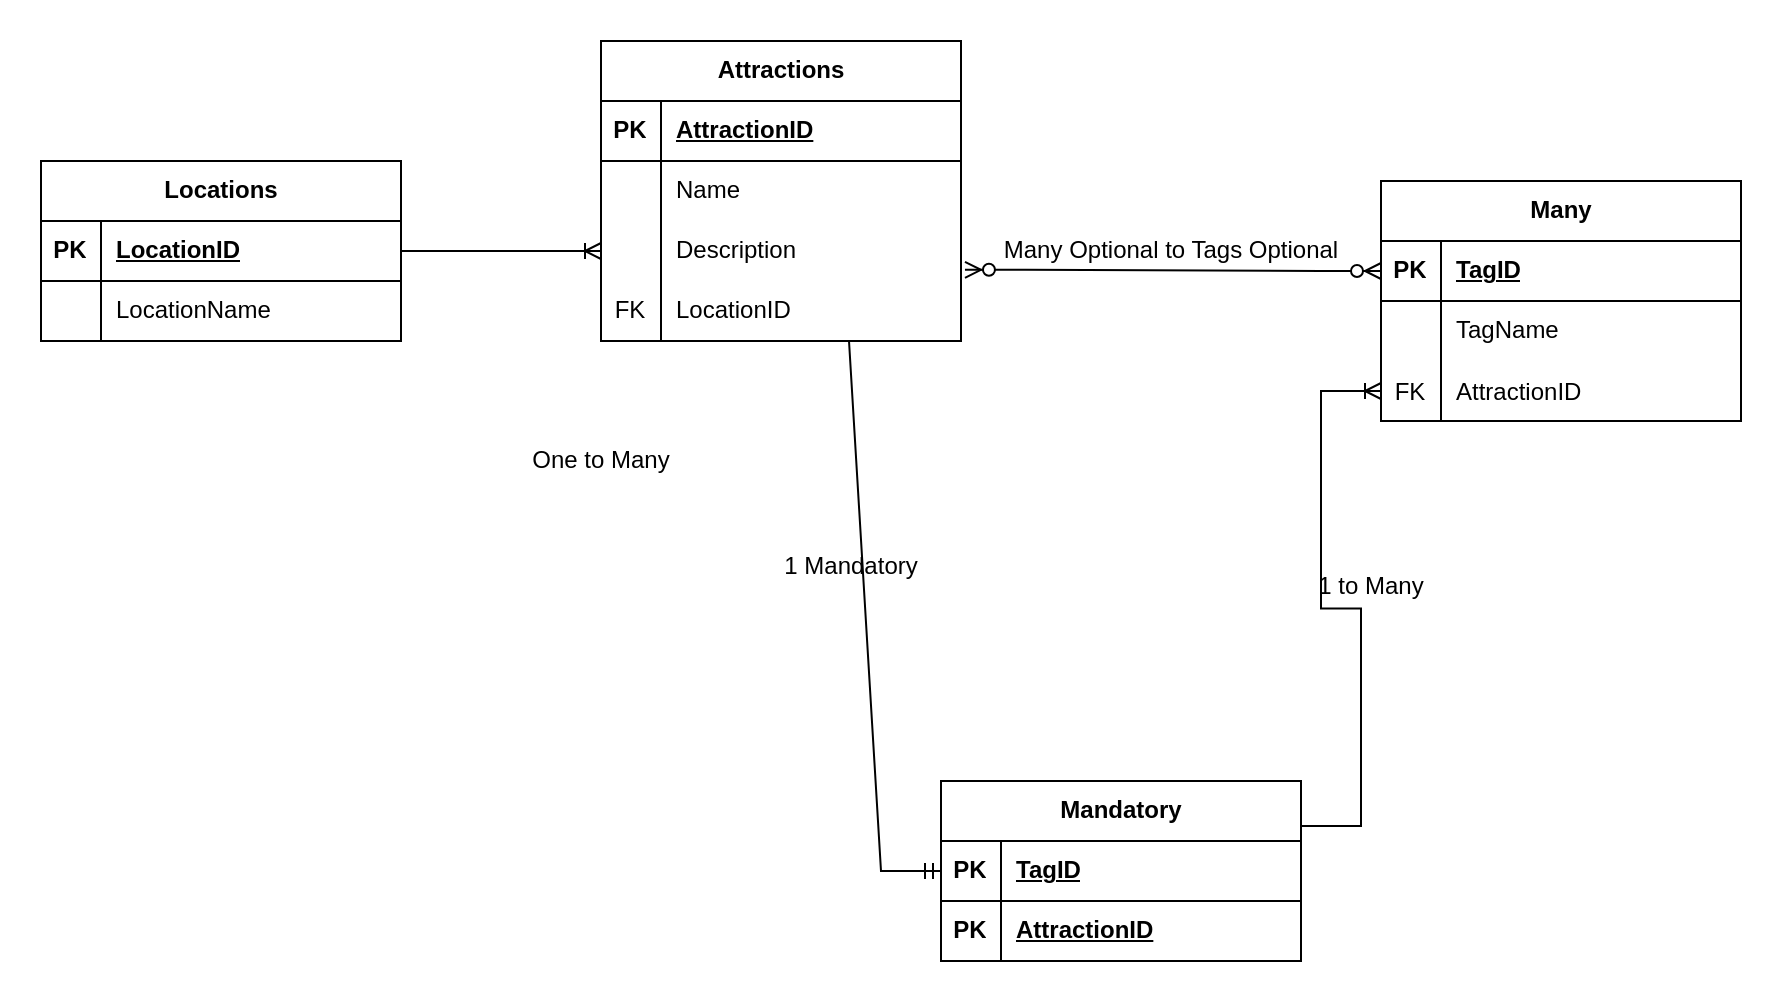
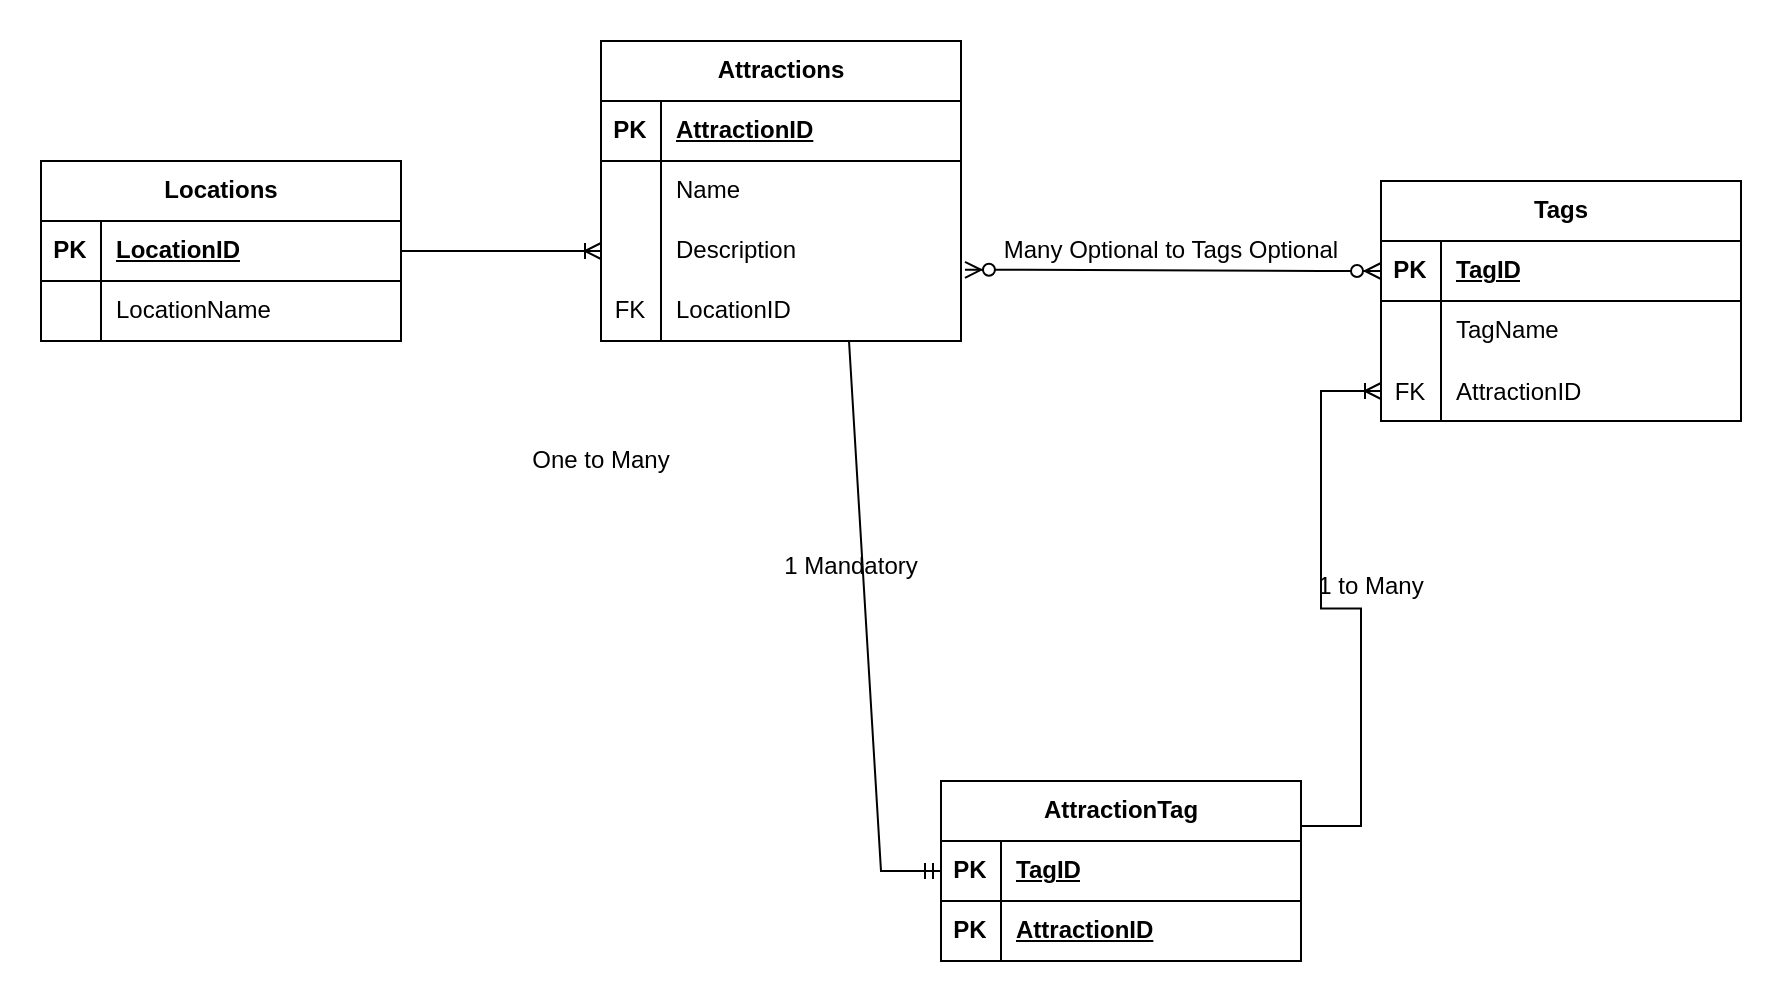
node "Many": label "Many" -> "Tags"
node "Mandatory": label "Mandatory" -> "AttractionTag"
